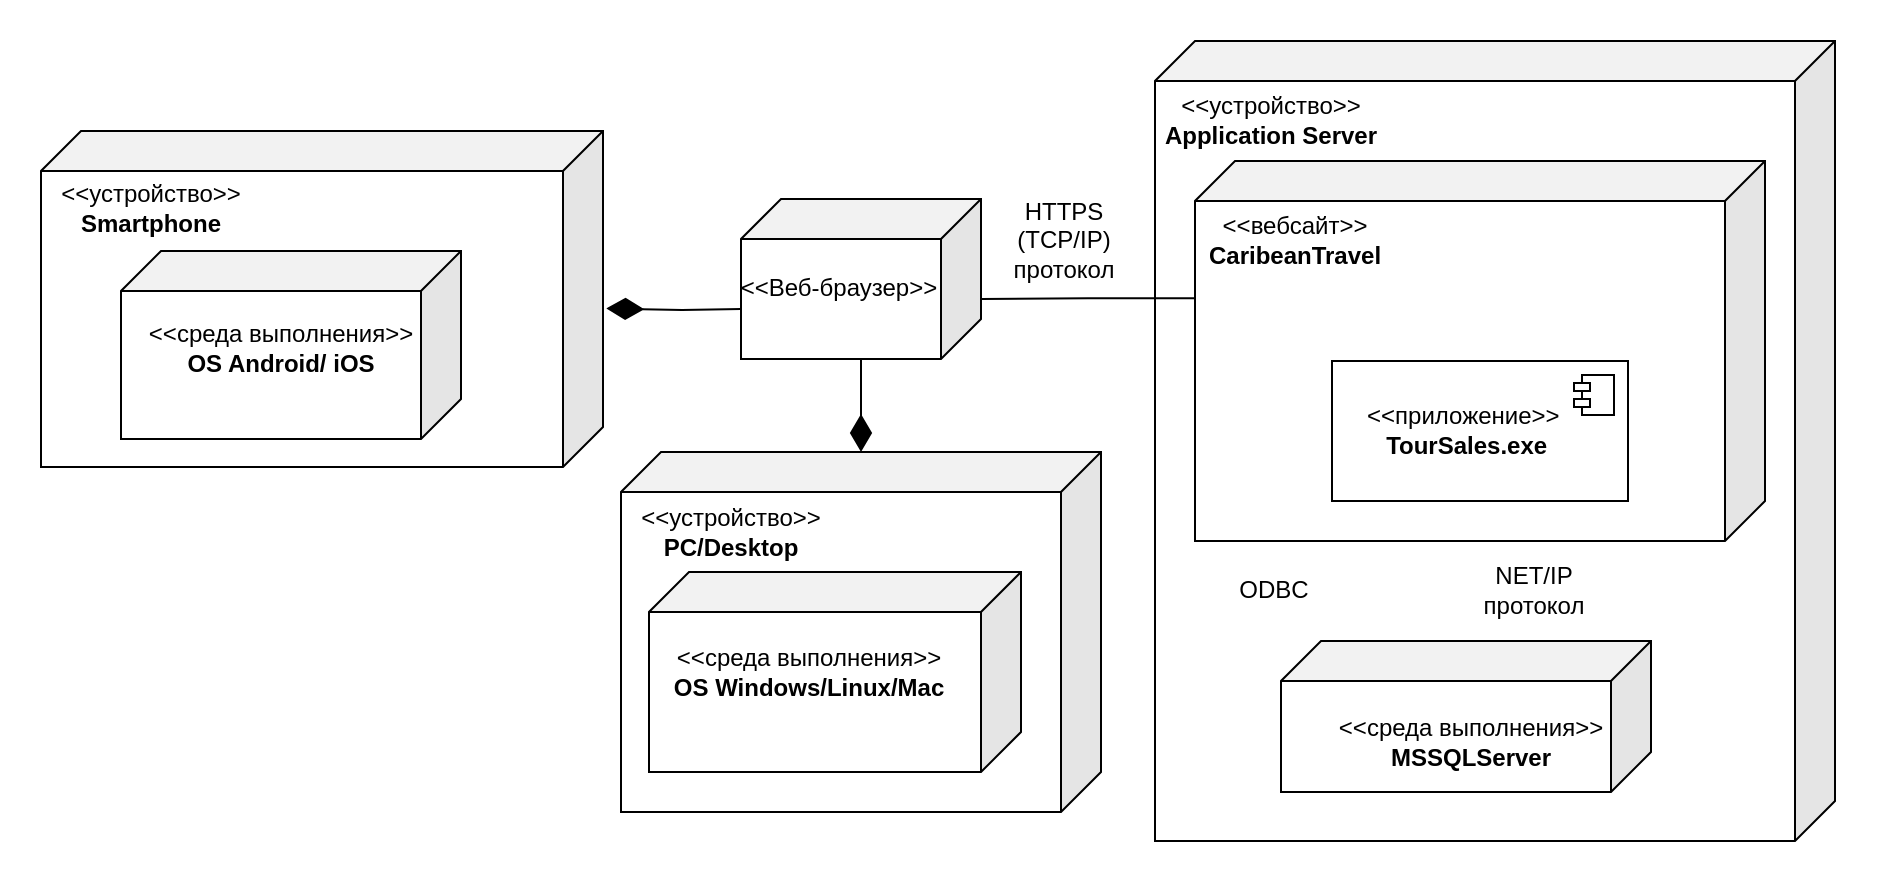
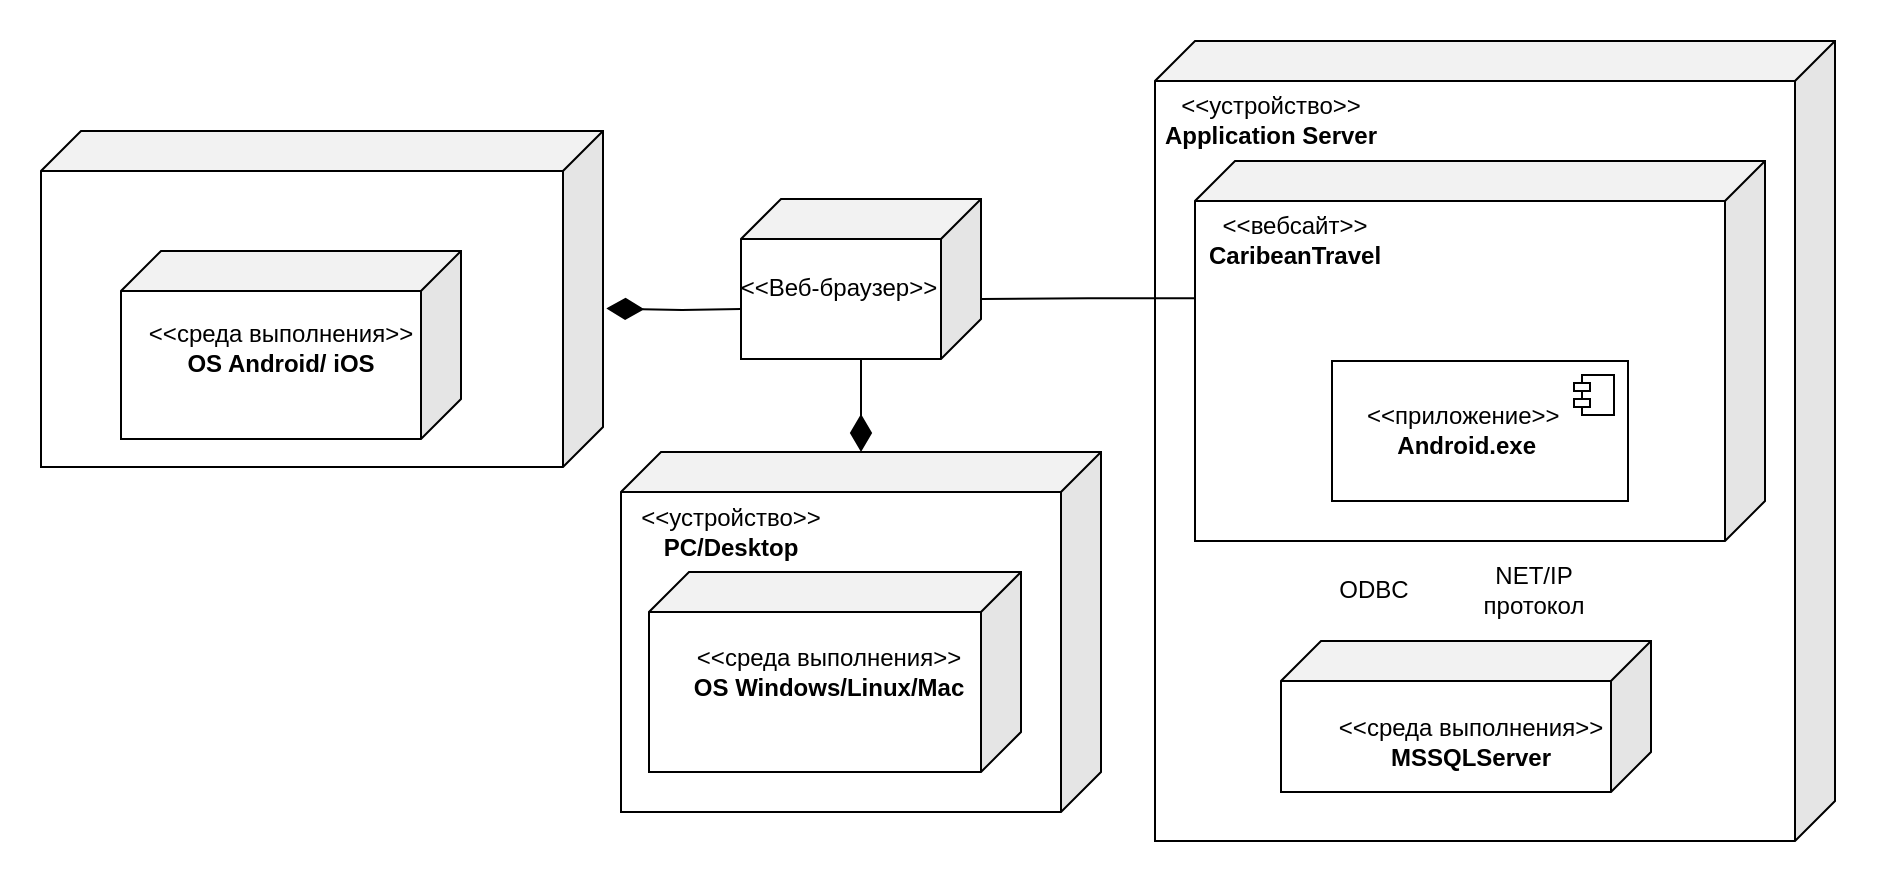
node "<<устройство>> Smartphone": removed
node "HTTPS (TCP/IP) протокол": removed
node "<<приложение>> TourSales.exe": label "<<приложение>> TourSales.exe" -> "<<приложение>> Android.exe"
node "ODBC": moved (1275, 591) -> (1375, 591)
node "<<среда выполнения>> OS Windows/Linux/Mac": moved (809, 672) -> (829, 672)
